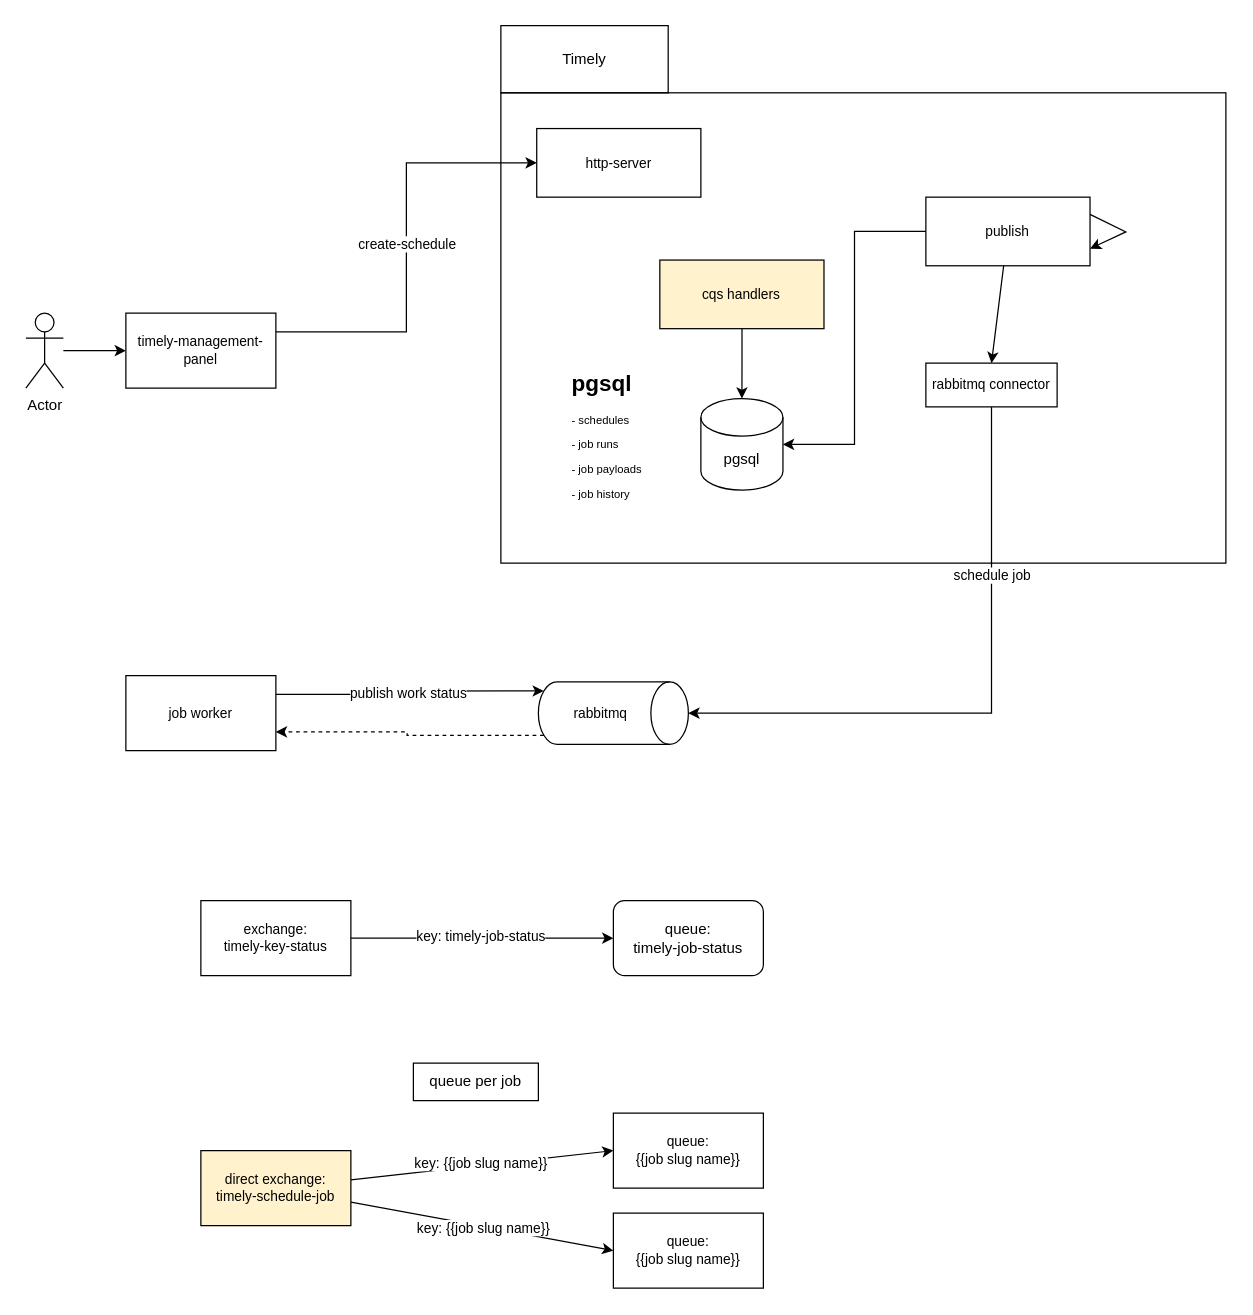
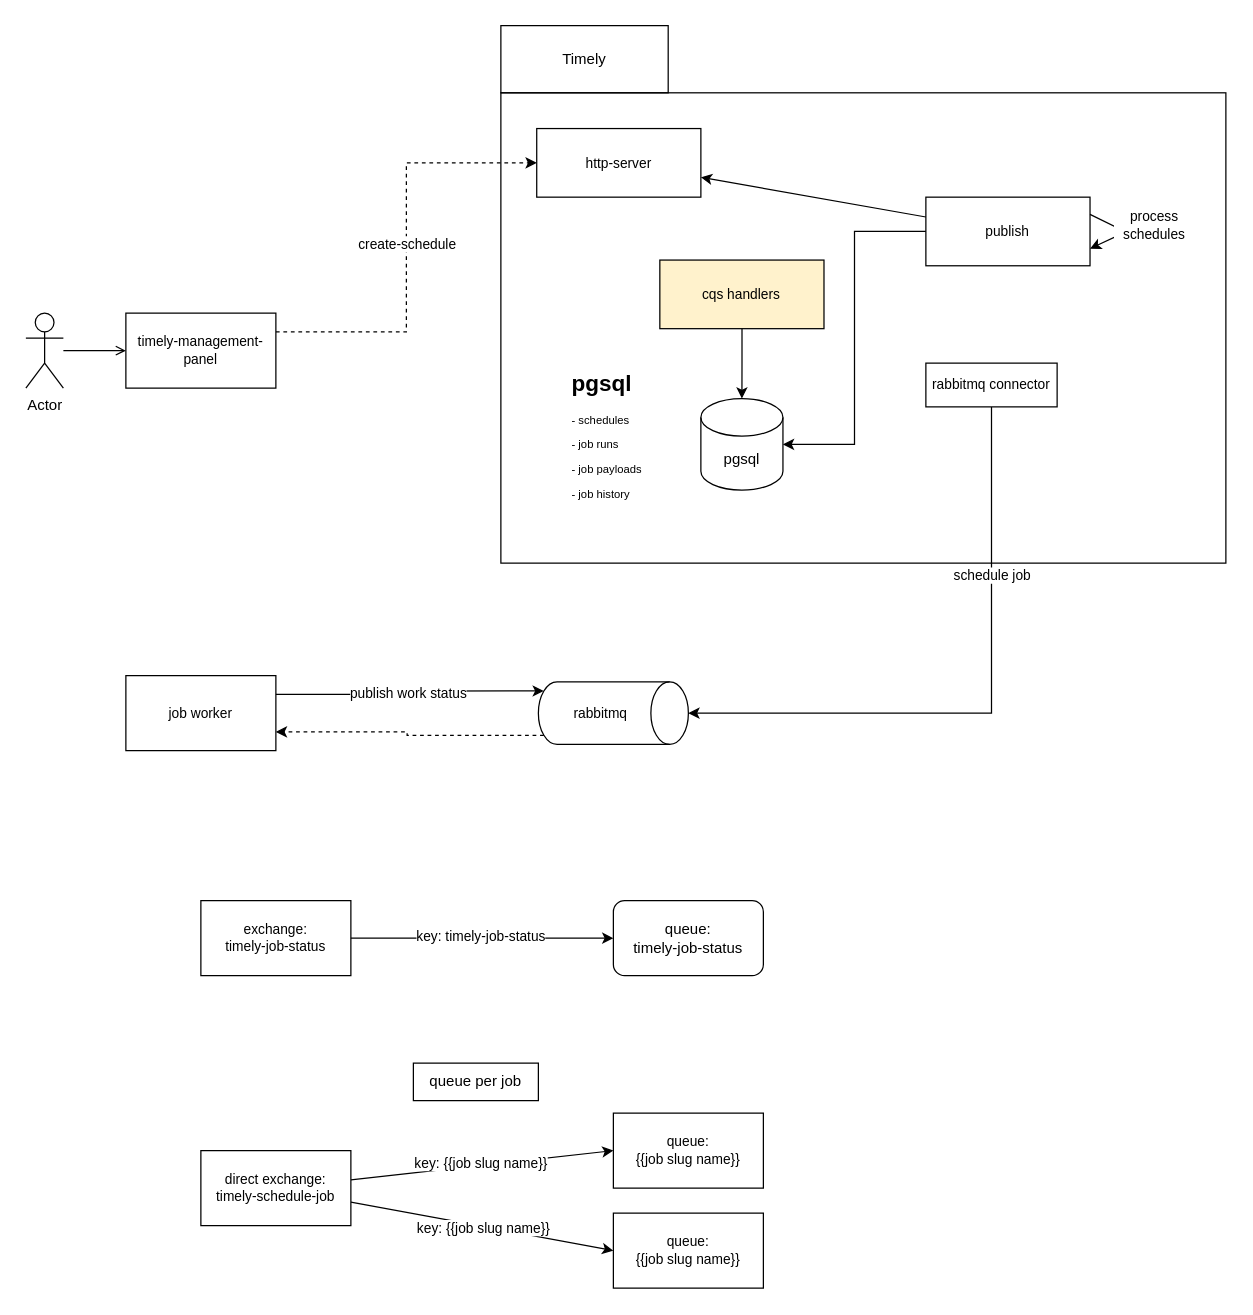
node "process schedules": added
edge "publish" -> "rabbitmq connector": now "publish" -> "http-server"
edge "timely-management-panel" -> "http-server": style solid -> dashed
edge "Actor" -> "timely-management-panel": arrowhead classic -> open
node "exchange: timely-key-status": label "exchange: timely-key-status" -> "exchange: timely-job-status"
node "direct exchange: timely-schedule-job": fillcolor #fff2cc -> #ffffff
